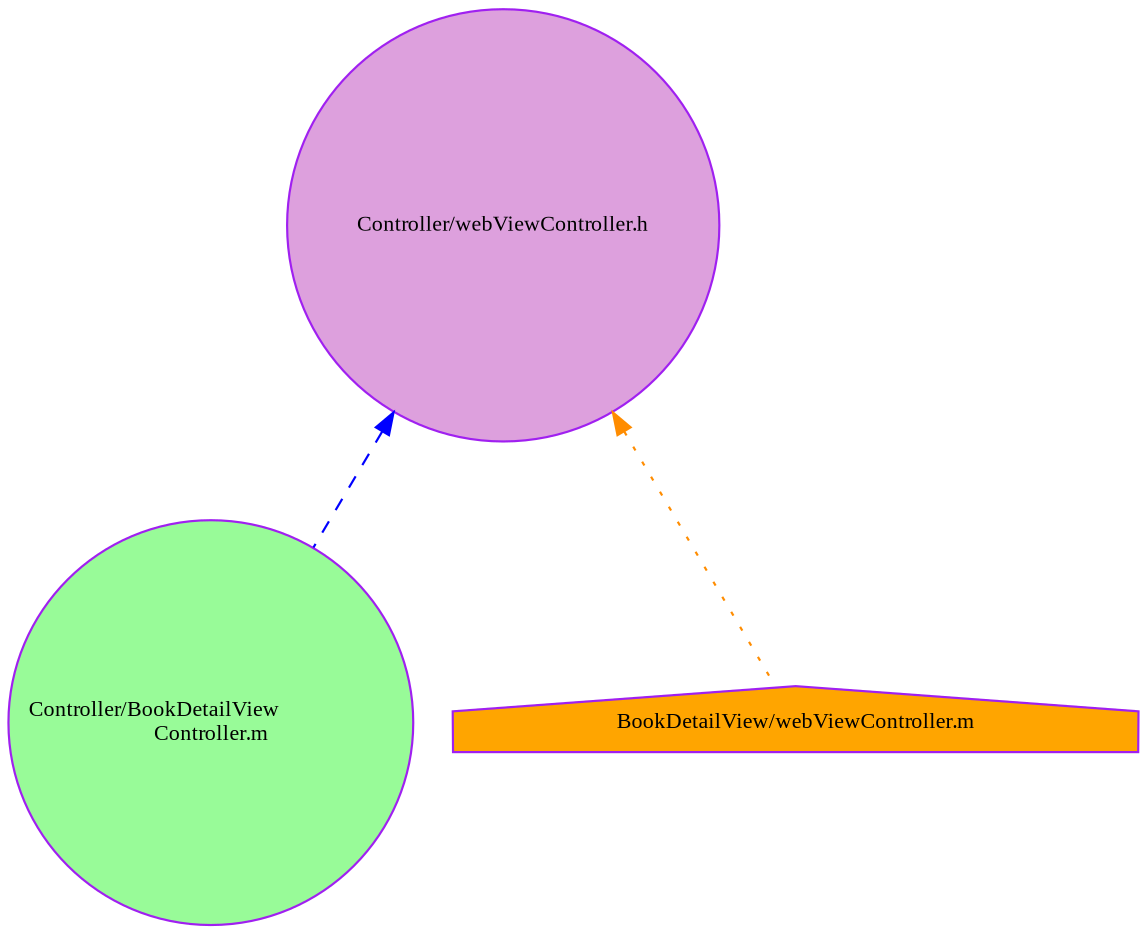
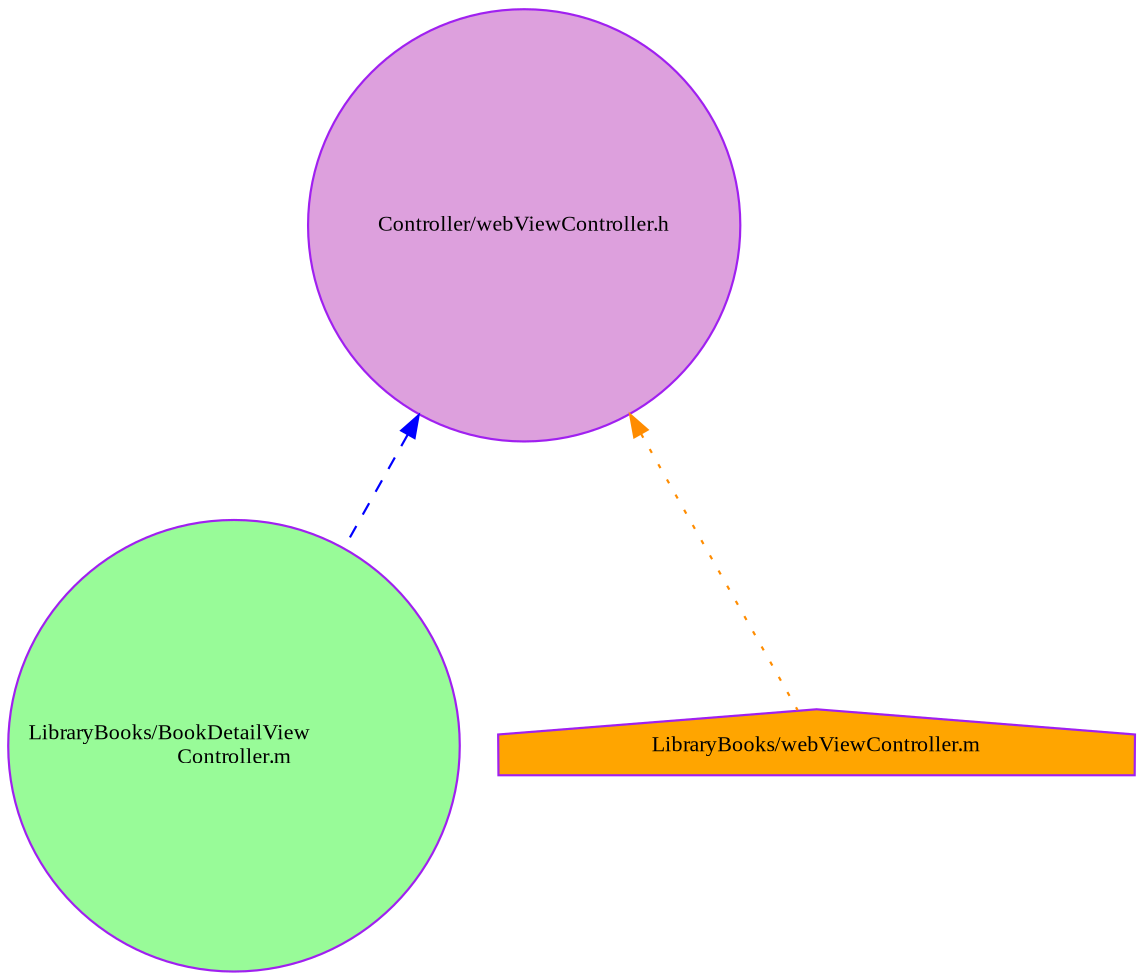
node "Controller/BookDetailView Controller.m": label "Controller/BookDetailView Controller.m" -> "LibraryBooks/BookDetailView Controller.m"
node "BookDetailView/webViewController.m": label "BookDetailView/webViewController.m" -> "LibraryBooks/webViewController.m"
